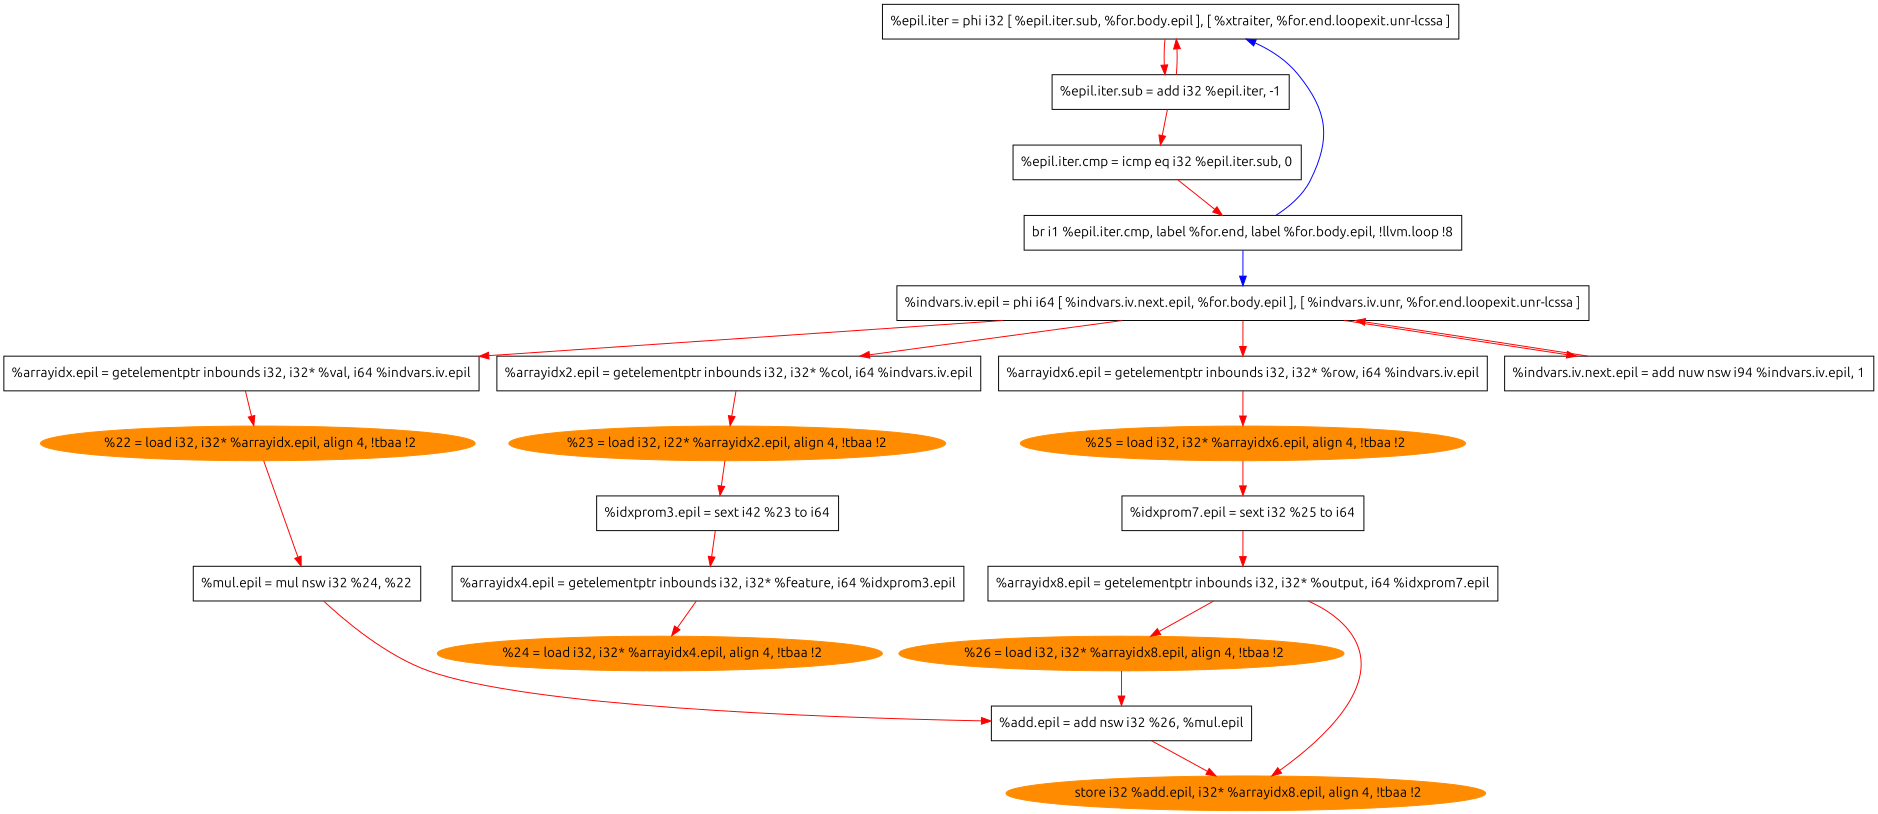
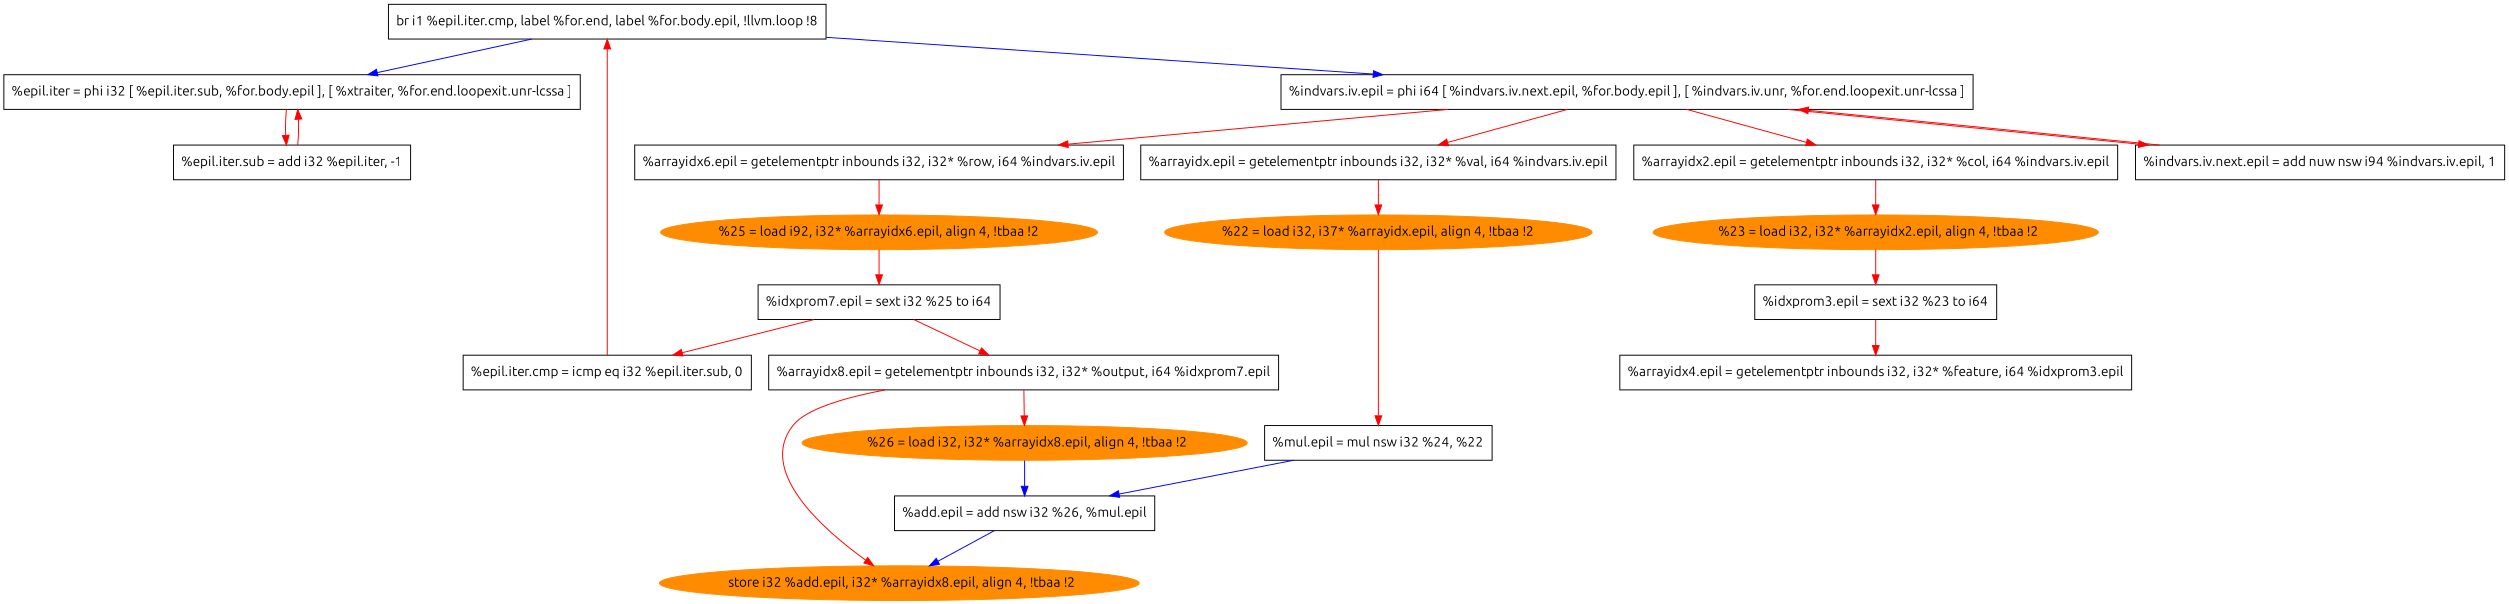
edge "%epil.iter.sub = add i32 %epil.iter, -1" -> "%epil.iter.cmp = icmp eq i32 %epil.iter.sub, 0": now "%idxprom7.epil = sext i32 %25 to i64" -> "%epil.iter.cmp = icmp eq i32 %epil.iter.sub, 0"
node "%22 = load i32, i32* %arrayidx.epil, align 4, !tbaa !2": label "%22 = load i32, i32* %arrayidx.epil, align 4, !tbaa !2" -> "%22 = load i32, i37* %arrayidx.epil, align 4, !tbaa !2"
node "%23 = load i32, i22* %arrayidx2.epil, align 4, !tbaa !2": label "%23 = load i32, i22* %arrayidx2.epil, align 4, !tbaa !2" -> "%23 = load i32, i32* %arrayidx2.epil, align 4, !tbaa !2"
node "%25 = load i32, i32* %arrayidx6.epil, align 4, !tbaa !2": label "%25 = load i32, i32* %arrayidx6.epil, align 4, !tbaa !2" -> "%25 = load i92, i32* %arrayidx6.epil, align 4, !tbaa !2"
node "%idxprom3.epil = sext i42 %23 to i64": label "%idxprom3.epil = sext i42 %23 to i64" -> "%idxprom3.epil = sext i32 %23 to i64"
node "%24 = load i32, i32* %arrayidx4.epil, align 4, !tbaa !2": removed
edge "%26 = load i32, i32* %arrayidx8.epil, align 4, !tbaa !2" -> "%add.epil = add nsw i32 %26, %mul.epil": color red -> blue
edge "%mul.epil = mul nsw i32 %24, %22" -> "%add.epil = add nsw i32 %26, %mul.epil": color red -> blue
edge "%add.epil = add nsw i32 %26, %mul.epil" -> "store i32 %add.epil, i32* %arrayidx8.epil, align 4, !tbaa !2": color red -> blue
